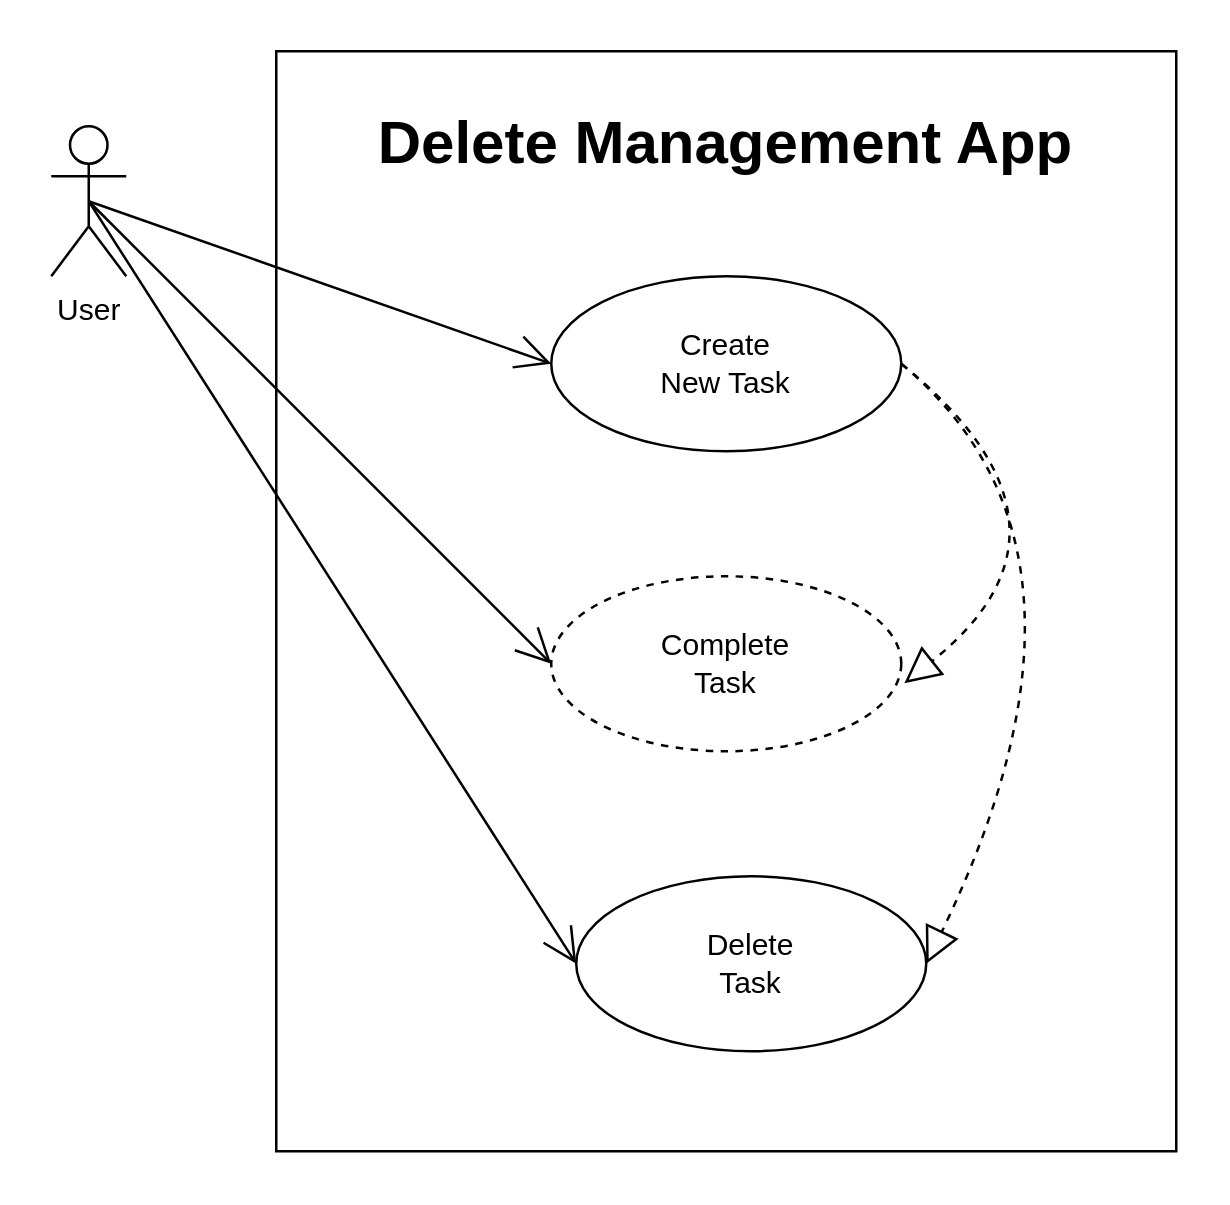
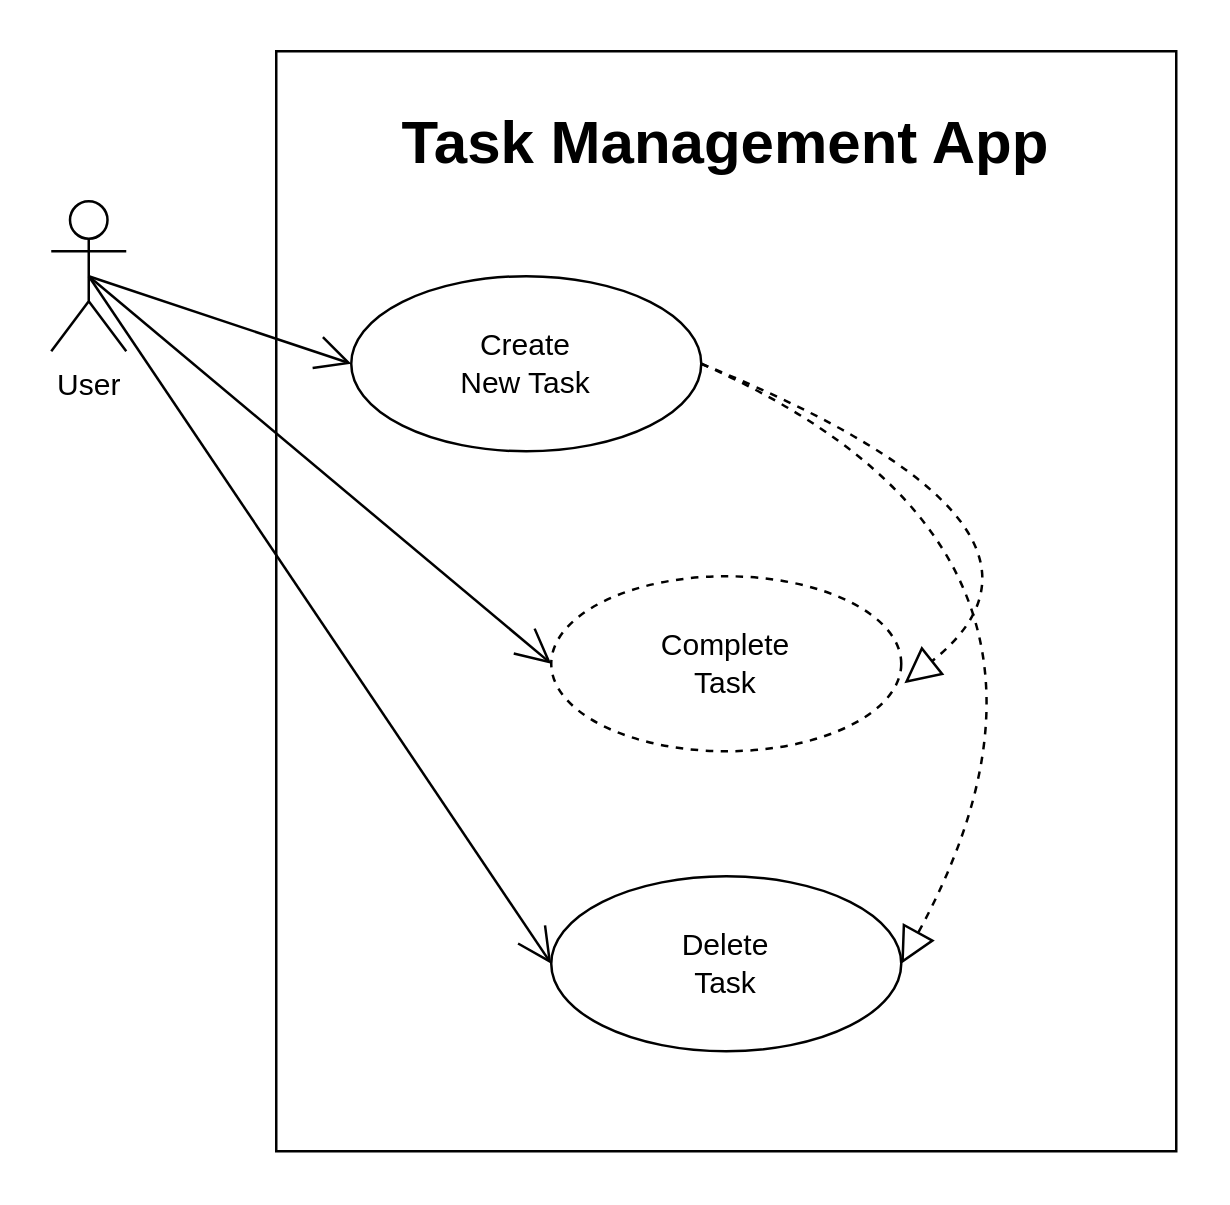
node "Delete Management App": label "Delete Management App" -> "Task Management App"
node "User": moved (89, 201) -> (89, 276)
node "Create New Task": moved (726, 364) -> (526, 364)
node "Delete Task": moved (751, 964) -> (726, 964)
